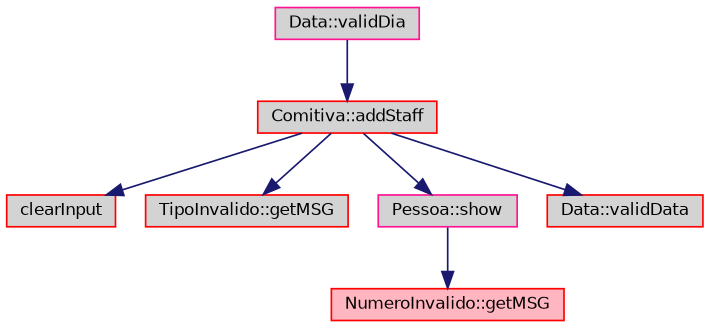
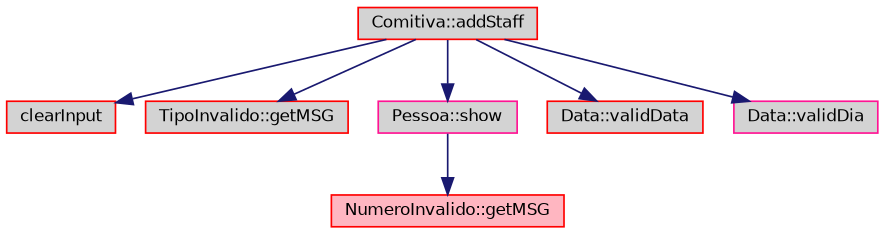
edge "Data::validDia" -> "Comitiva::addStaff": reversed
